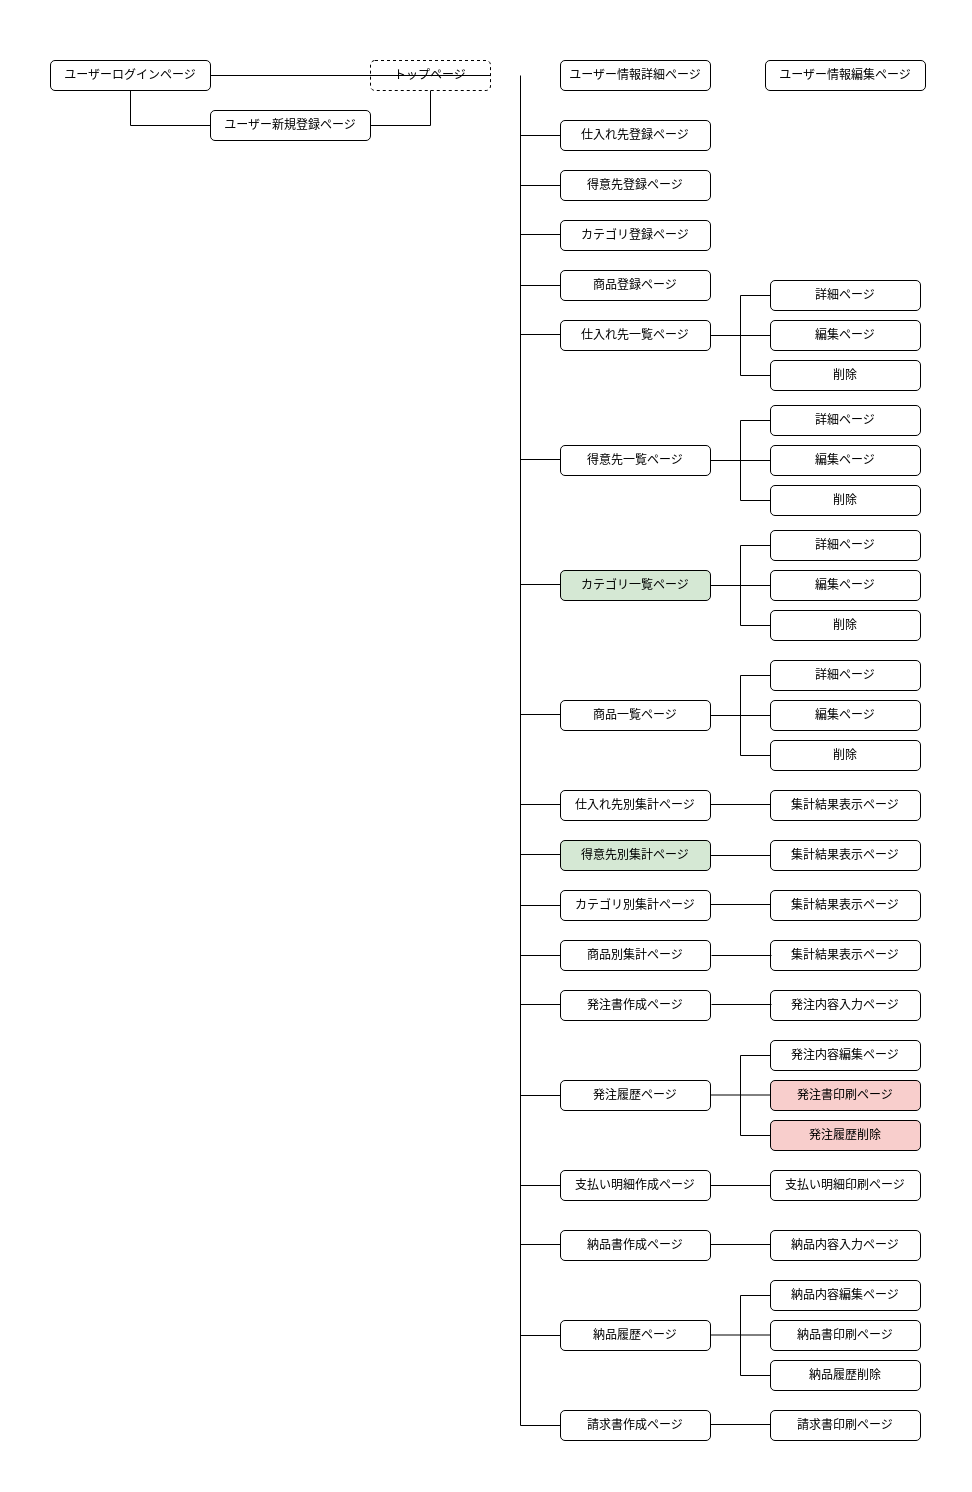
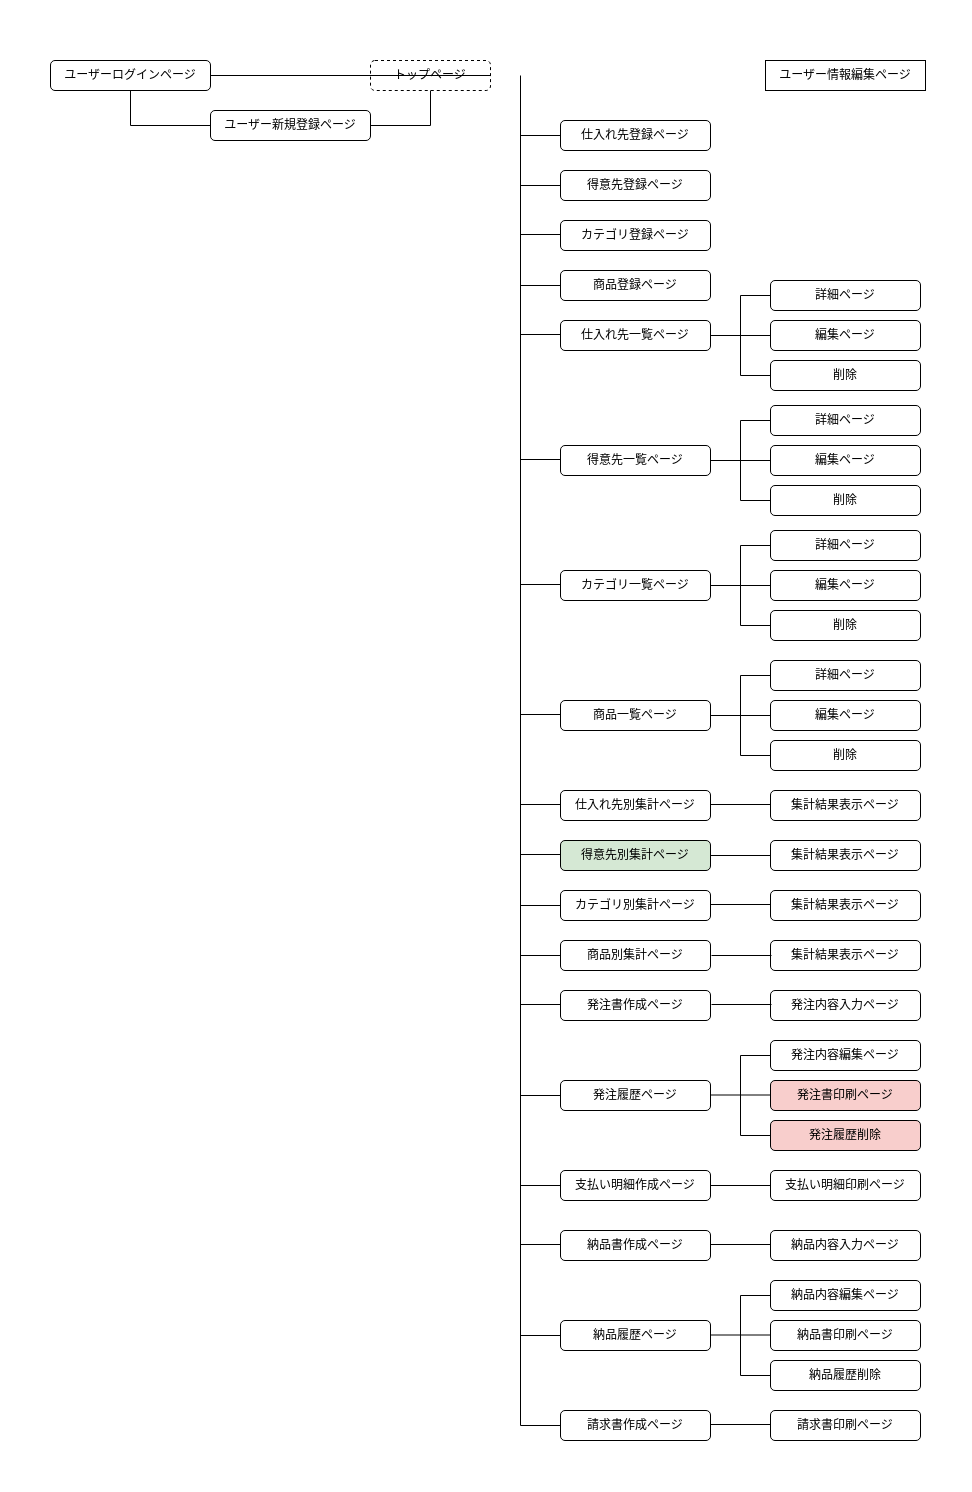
node "ユーザー情報詳細ページ": removed
node "ユーザー情報編集ページ": shape rounded rectangle -> rectangle
node "カテゴリ一覧ページ": fillcolor #d5e8d4 -> #ffffff
